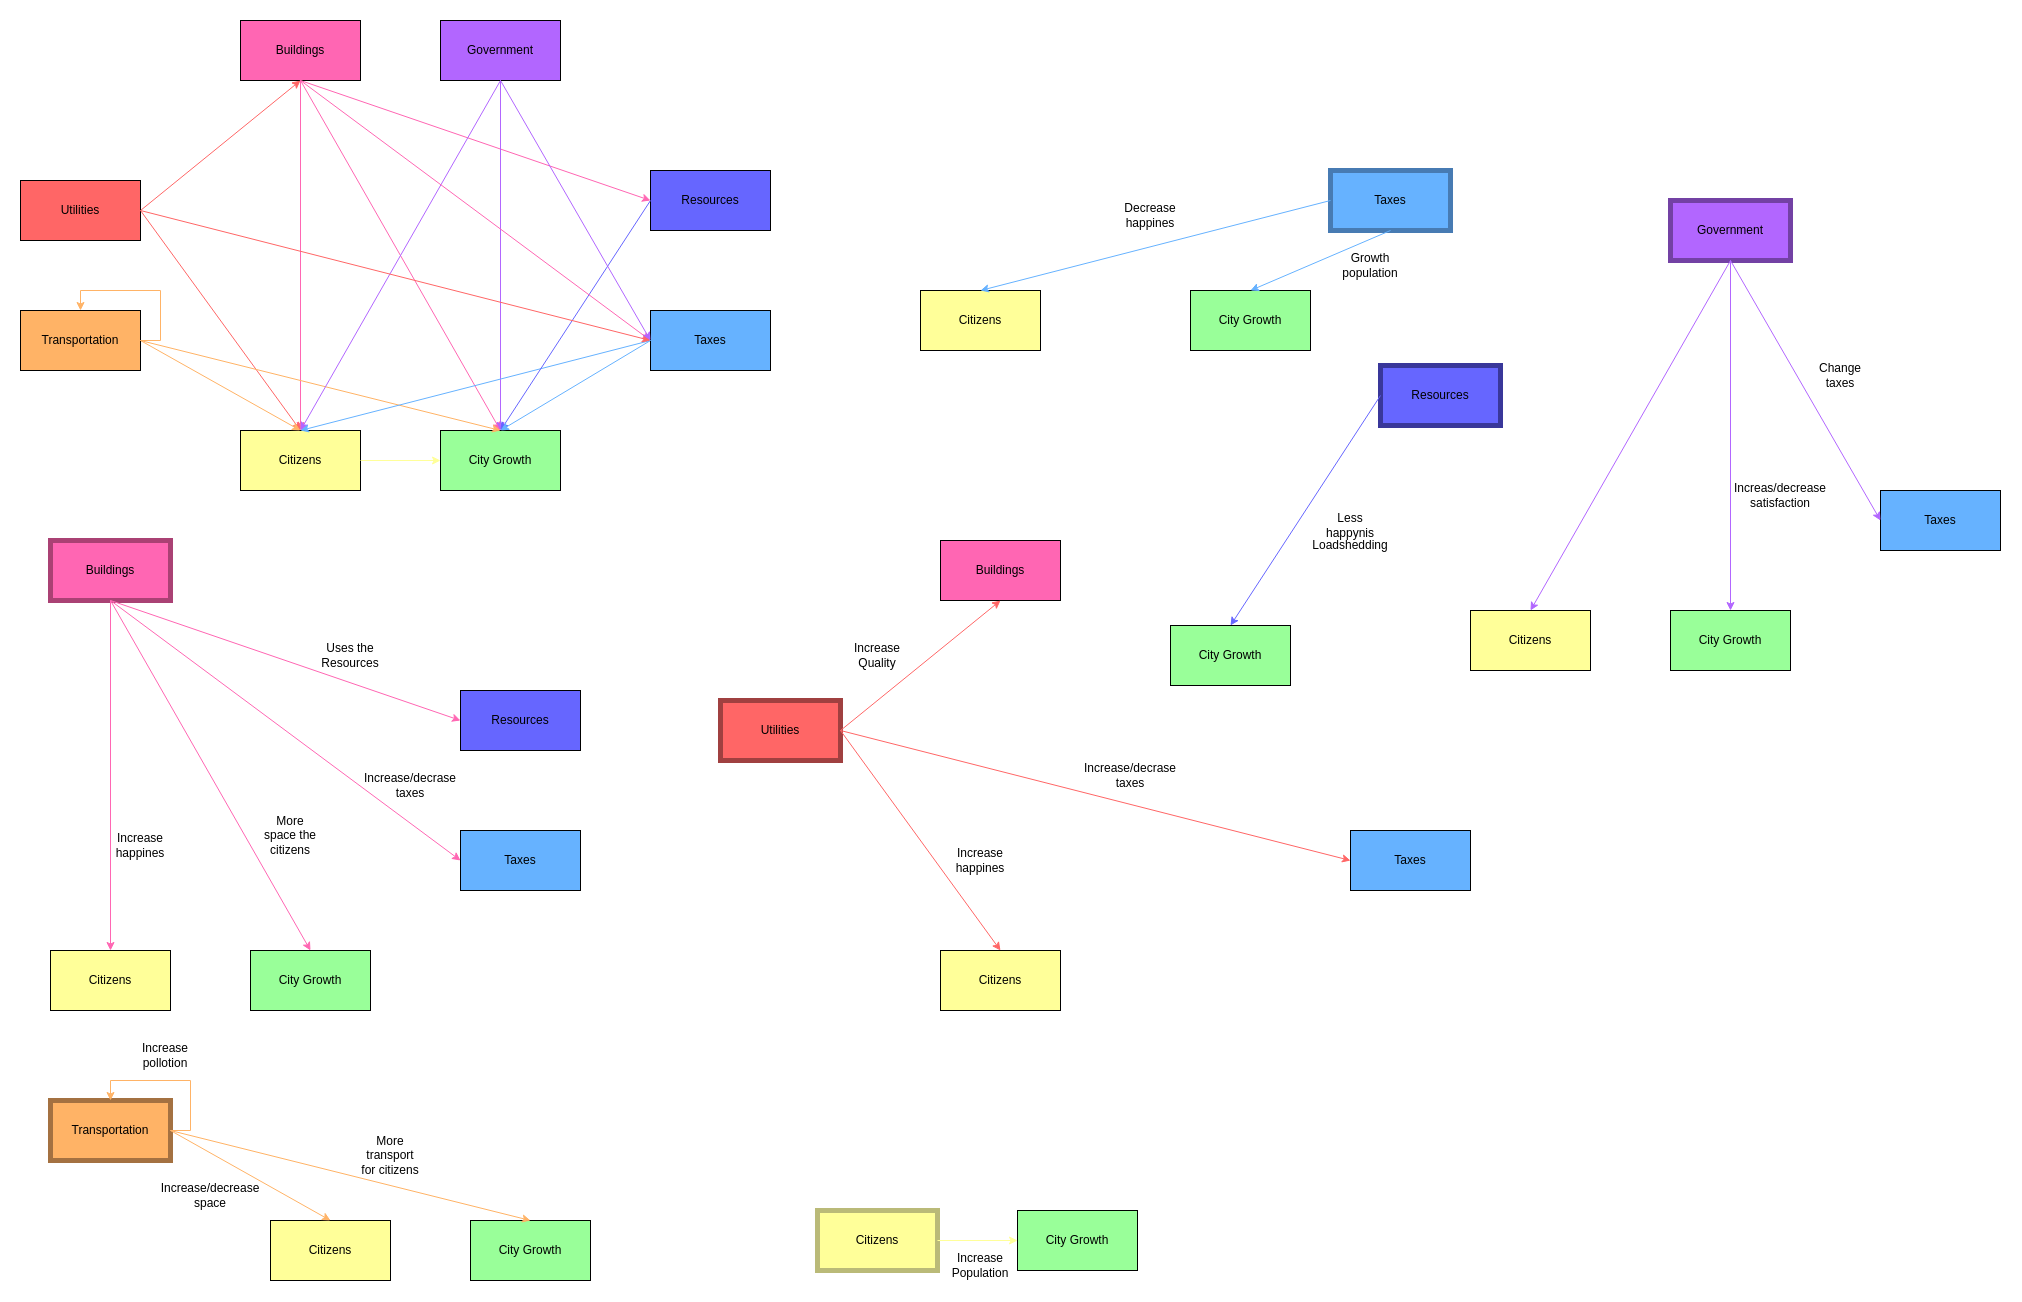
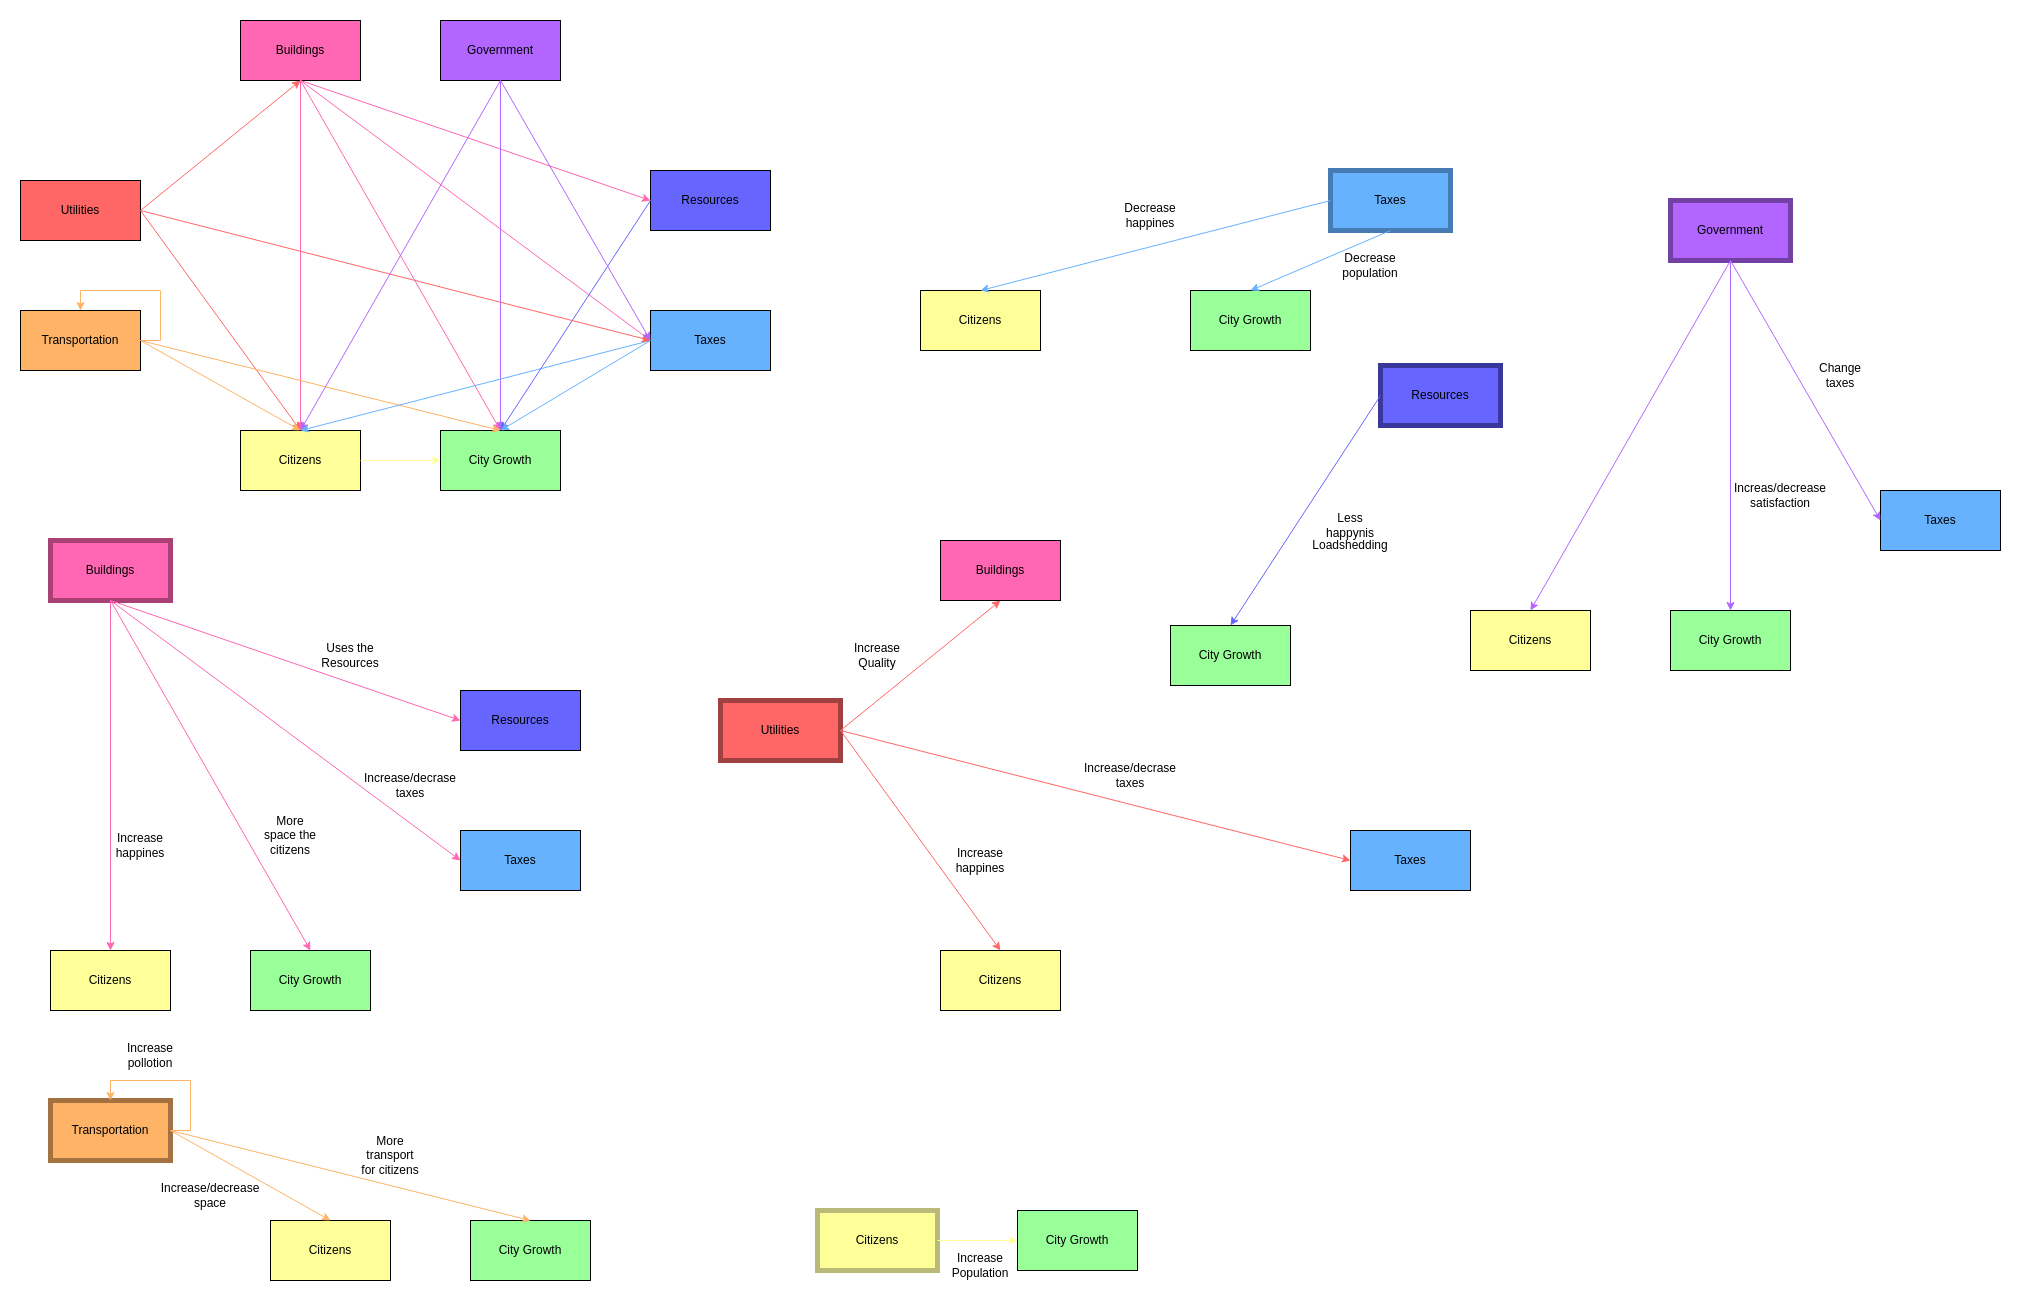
node "Growth population": label "Growth population" -> "Decrease population"
node "Increase pollotion": moved (166, 1056) -> (151, 1056)
